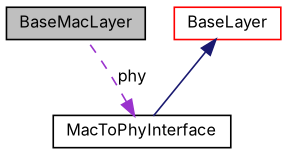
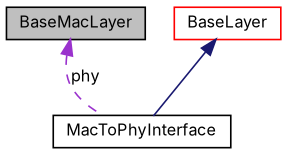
edge "BaseMacLayer" -> "MacToPhyInterface": reversed
